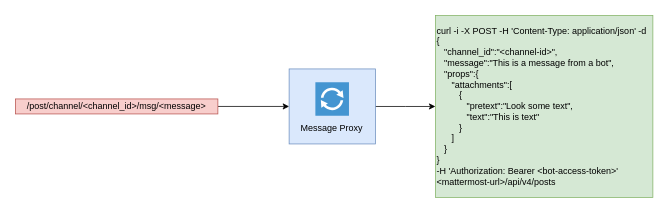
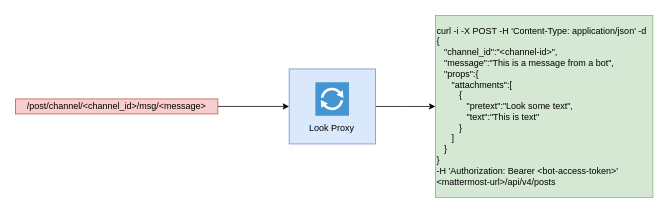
node "Message Proxy": label "Message Proxy" -> "Look Proxy"
